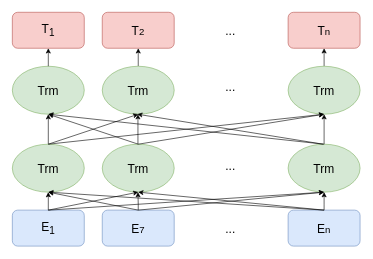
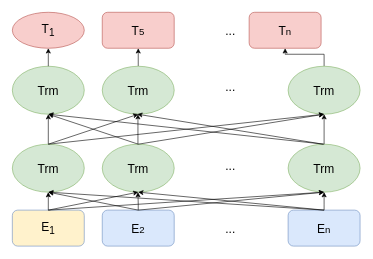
node "T1": shape rounded rectangle -> ellipse
node "T2": label "T2" -> "T5"
node "Tn": moved (324, 30) -> (285, 30)
node "E1": fillcolor #dae8fc -> #fff2cc
node "E7": label "E7" -> "E2"
